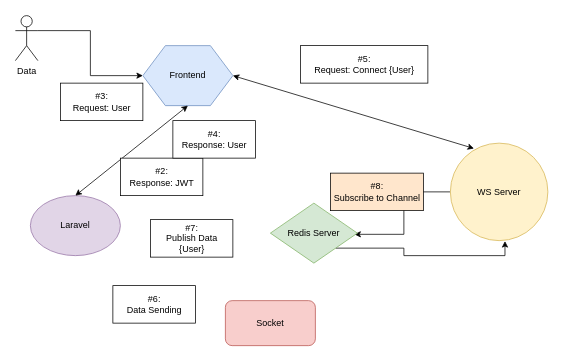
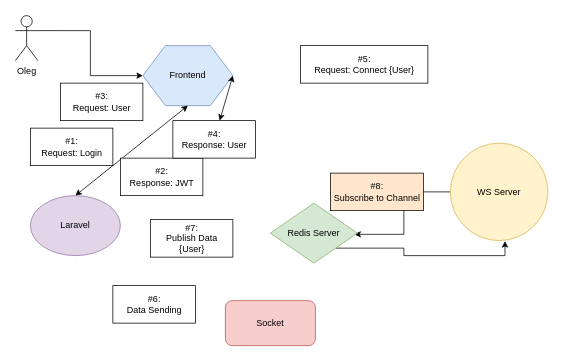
node "Data": label "Data" -> "Oleg"
edge "Frontend" -- "WS Server": now "Frontend" -- "#4: Response: User"
node "#1: Request: Login": added
